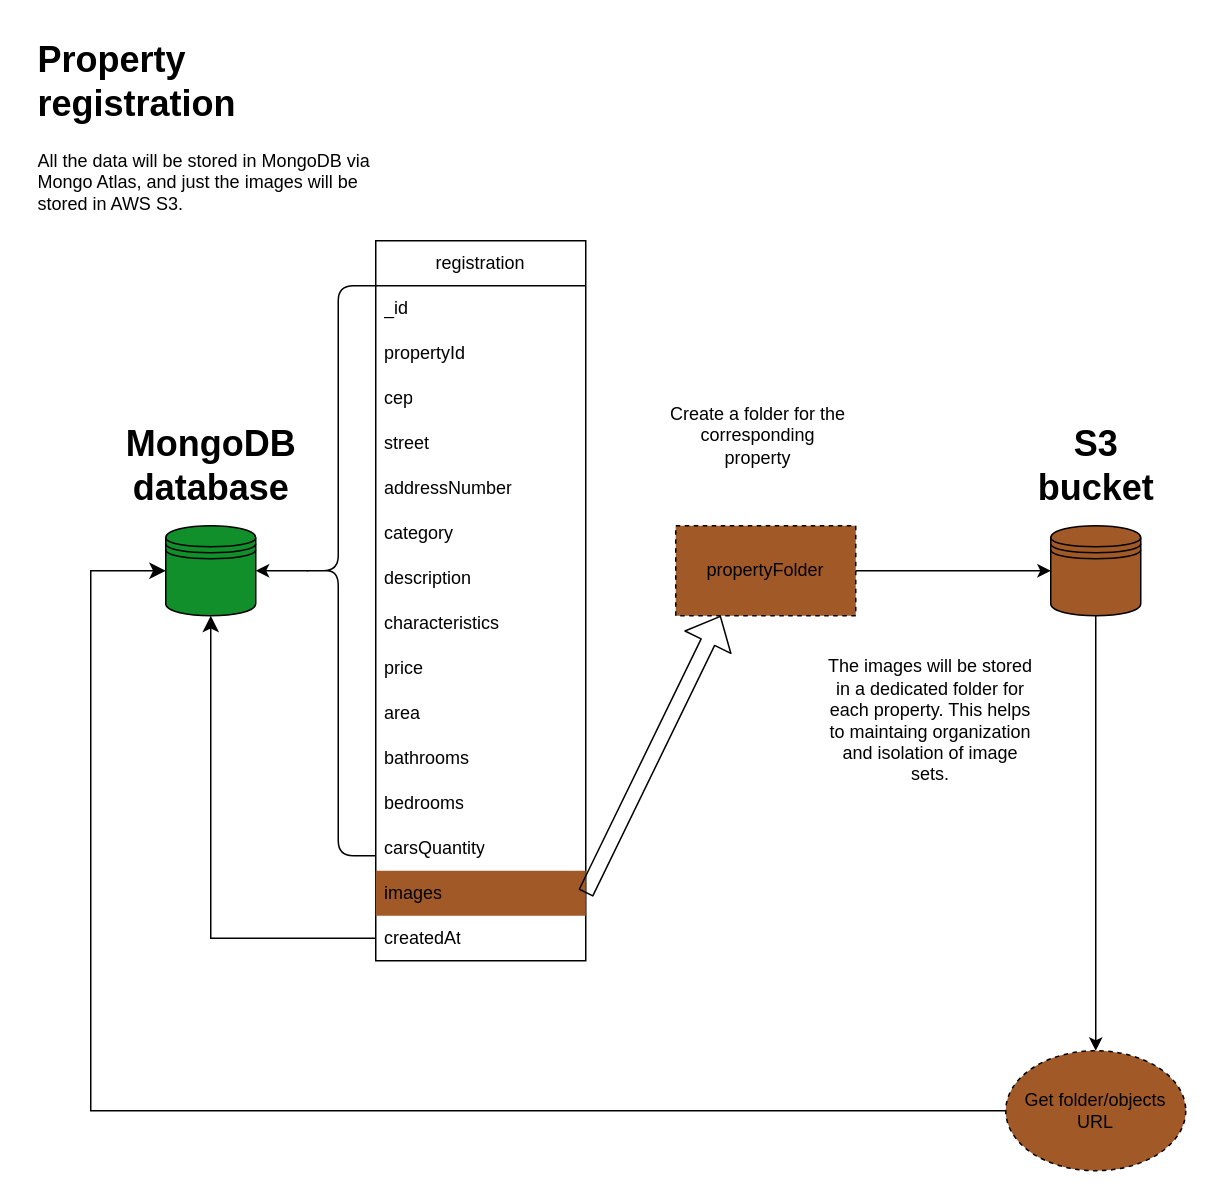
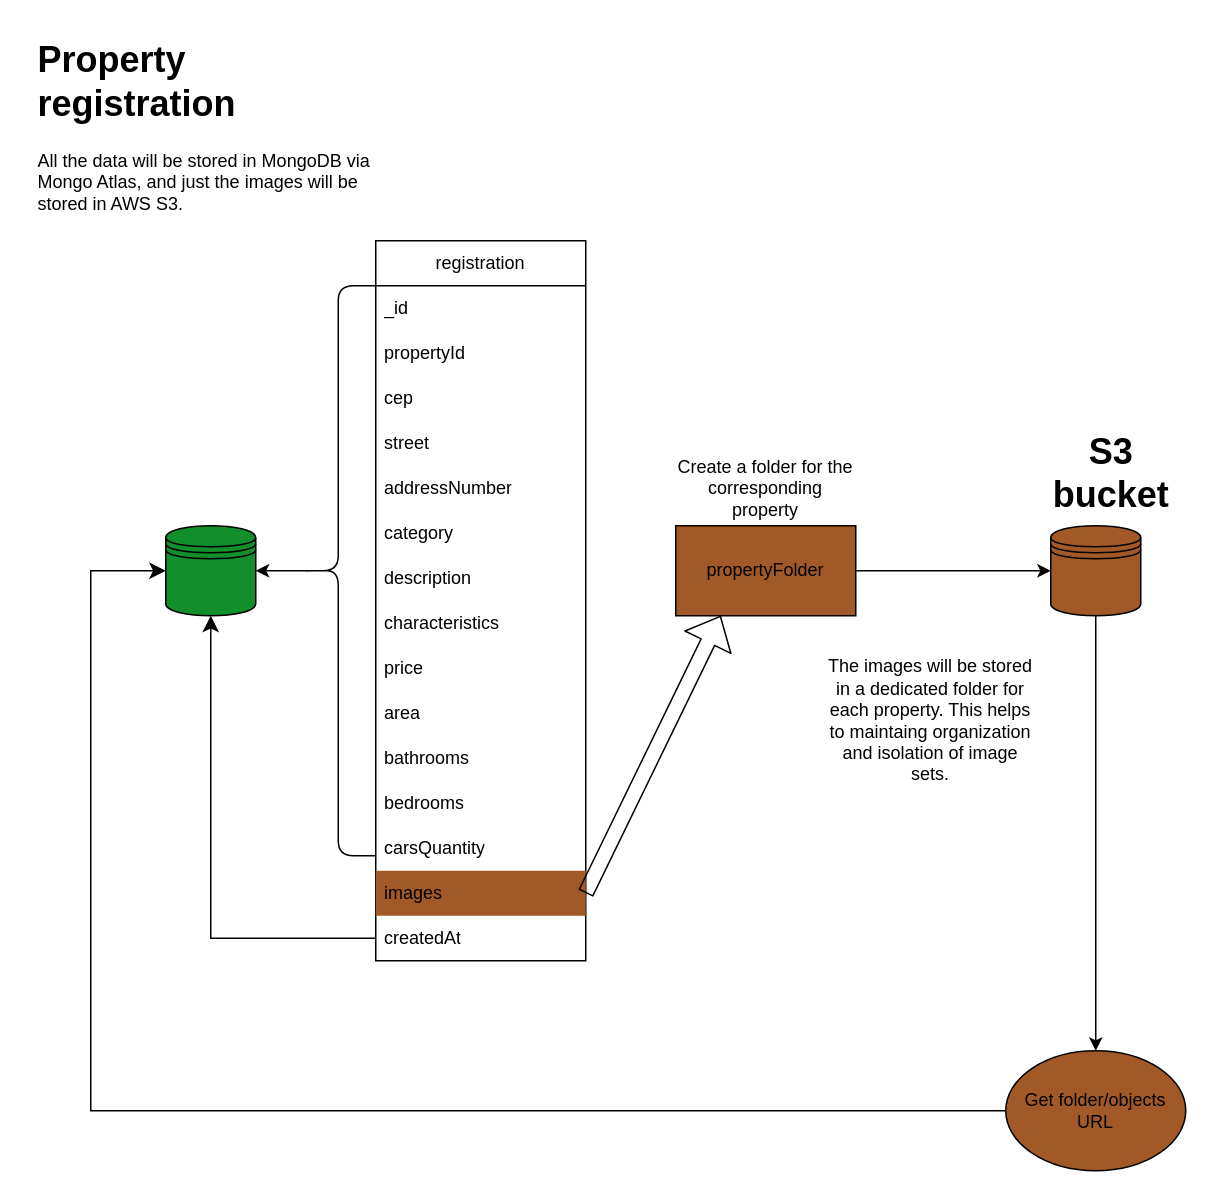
node "Create a folder for the corresponding property": moved (758, 436) -> (766, 488)
node "MongoDB database": removed
node "S3 bucket": moved (1096, 466) -> (1111, 473)
node "propertyFolder": style dashed -> solid
node "Get folder/objects URL": style dashed -> solid
